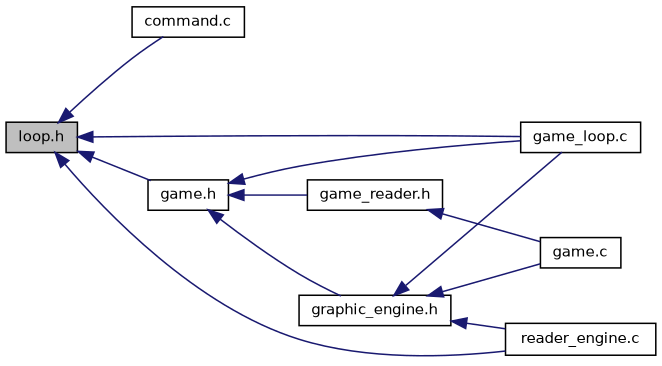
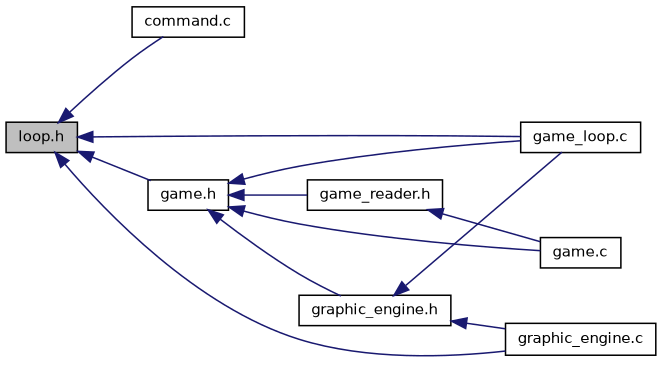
edge "game.c" -> "graphic_engine.h": now "game.c" -> "game.h"
node "reader_engine.c": label "reader_engine.c" -> "graphic_engine.c"
